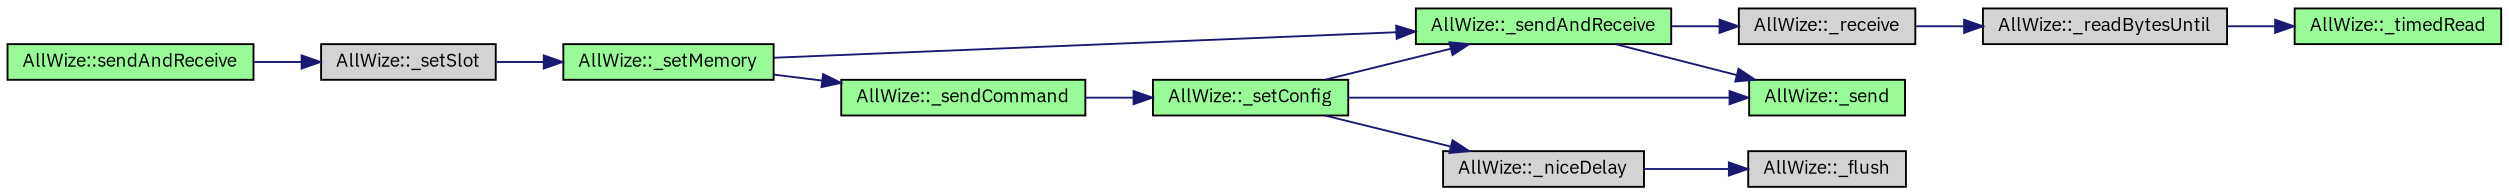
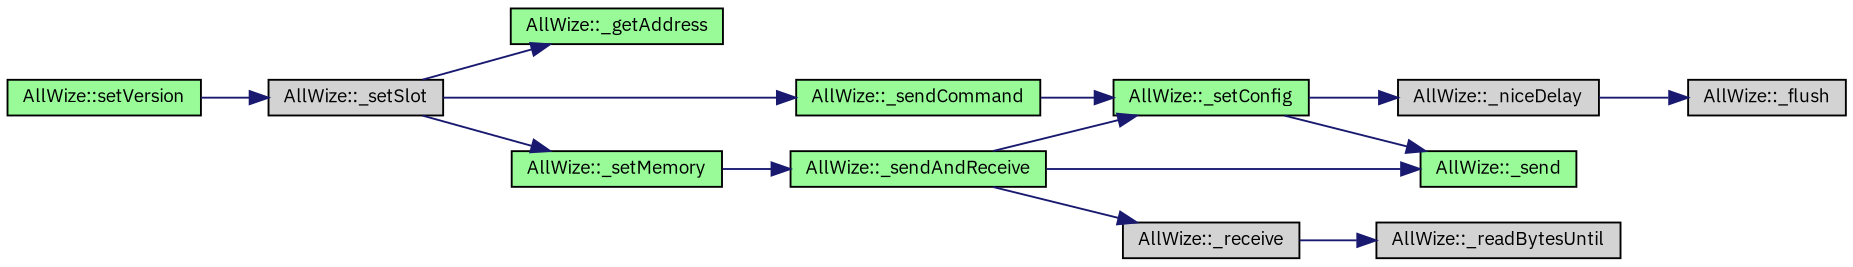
node "AllWize::_getAddress": added
node "AllWize::_timedRead": removed
node "AllWize::sendAndReceive": label "AllWize::sendAndReceive" -> "AllWize::setVersion"
edge "AllWize::_setConfig" -> "AllWize::_sendAndReceive": reversed
edge "AllWize::_setMemory" -> "AllWize::_sendCommand": now "AllWize::_setSlot" -> "AllWize::_sendCommand"
